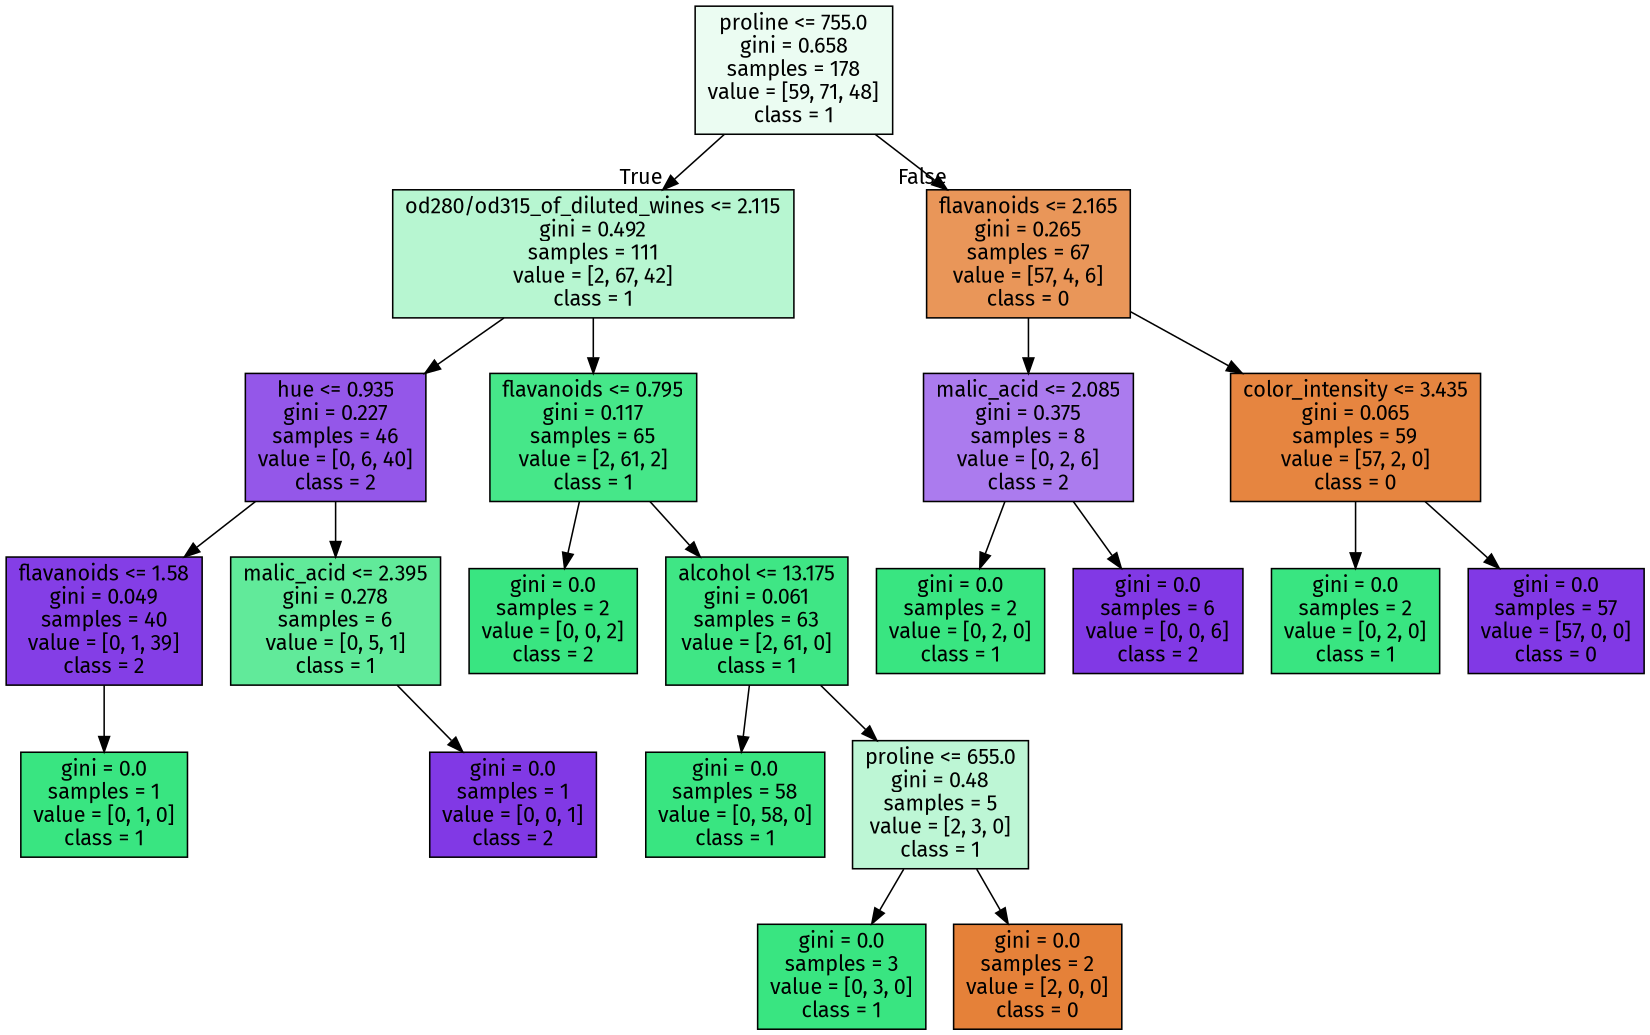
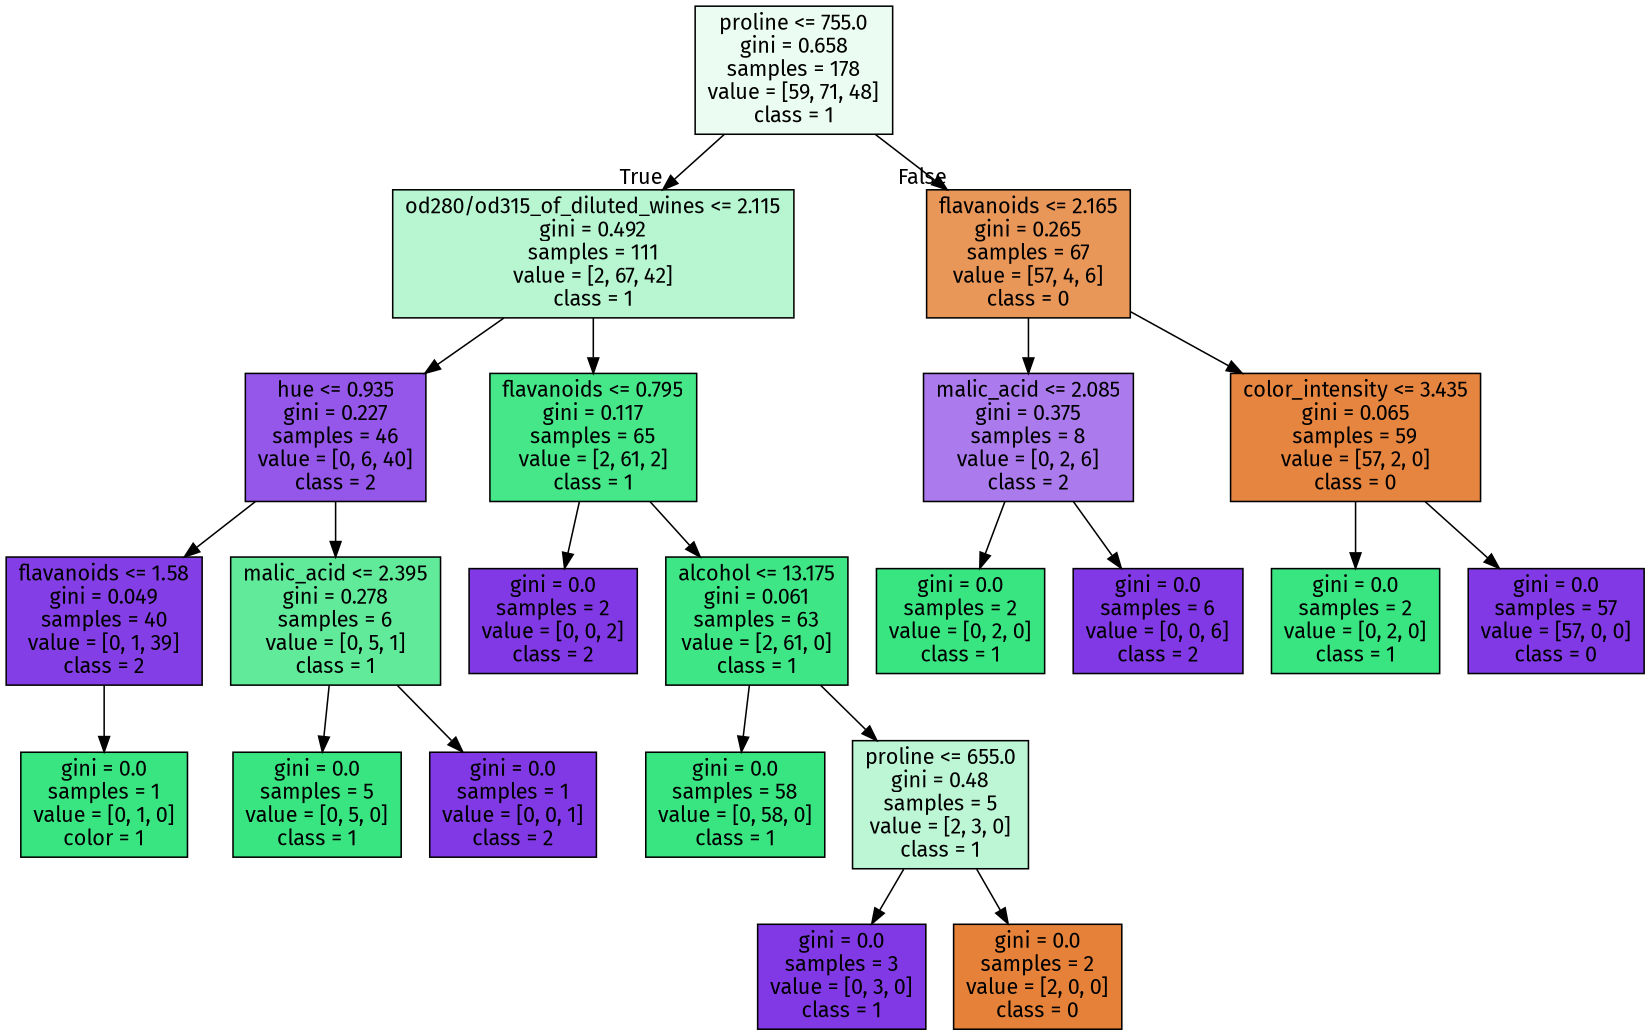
node "gini = 0.0 samples = 2 value = [0, 0, 2] class = 2": fillcolor #39e581 -> #8139e5
node "gini = 0.0 samples = 1 value = [0, 1, 0] class = 1": label "gini = 0.0 samples = 1 value = [0, 1, 0] class = 1" -> "gini = 0.0 samples = 1 value = [0, 1, 0] color = 1"
node "gini = 0.0 samples = 5 value = [0, 5, 0] class = 1": added
node "gini = 0.0 samples = 3 value = [0, 3, 0] class = 1": fillcolor #39e581 -> #8139e5
